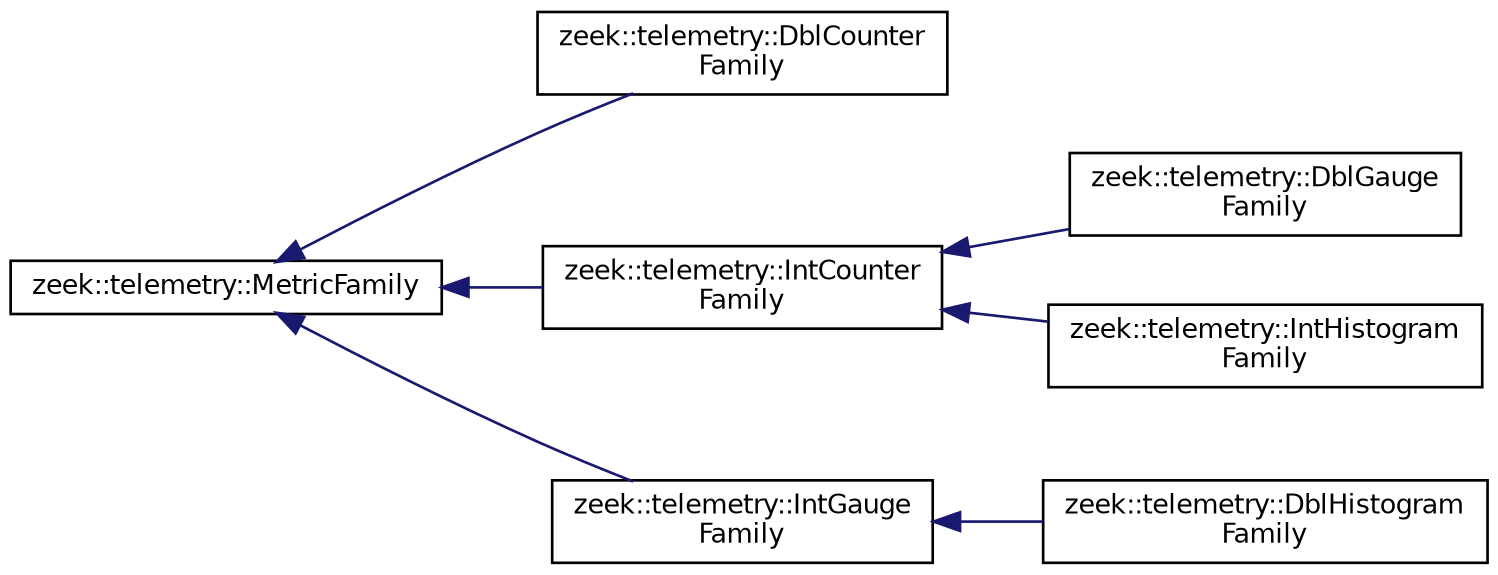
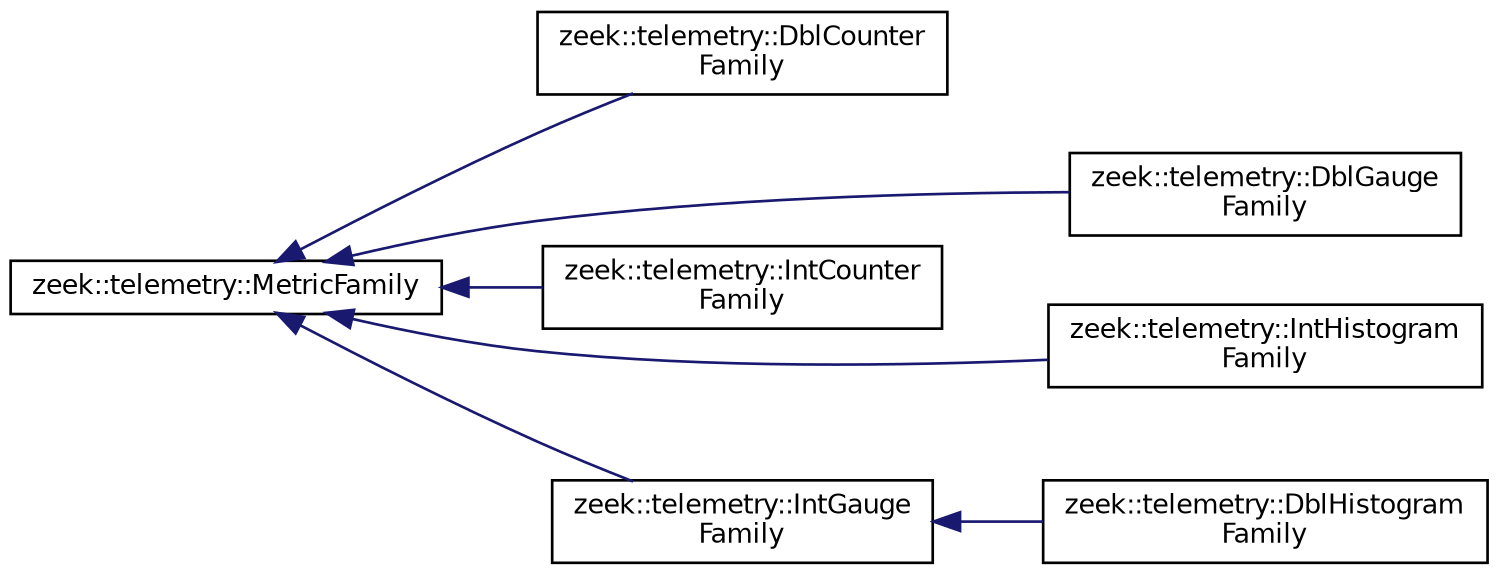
edge "zeek::telemetry::DblGauge Family" -> "zeek::telemetry::IntCounter Family": now "zeek::telemetry::DblGauge Family" -> "zeek::telemetry::MetricFamily"
edge "zeek::telemetry::IntHistogram Family" -> "zeek::telemetry::IntCounter Family": now "zeek::telemetry::IntHistogram Family" -> "zeek::telemetry::MetricFamily"
